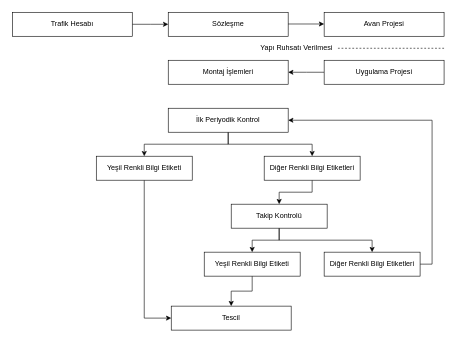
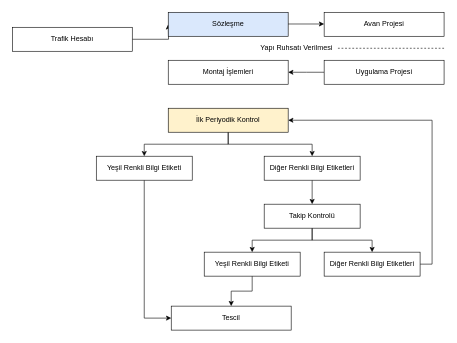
node "Trafik Hesabı": moved (72, 24) -> (72, 39)
node "Sözleşme": fillcolor #ffffff -> #dae8fc
node "İlk Periyodik Kontrol": fillcolor #ffffff -> #fff2cc
node "Takip Kontrolü": moved (279, 216) -> (312, 216)
